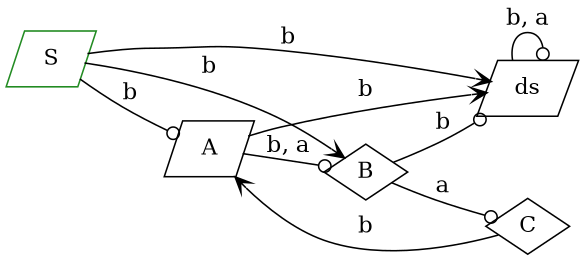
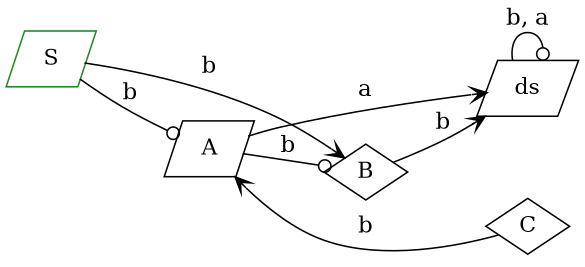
edge "S" -> "ds": removed, label "b"
edge "A" -> "ds": label "b" -> "a"
edge "B" -> "ds": arrowhead odot -> vee
edge "A" -> "B": label "b, a" -> "b"
edge "B" -> "C": removed, label "a"
